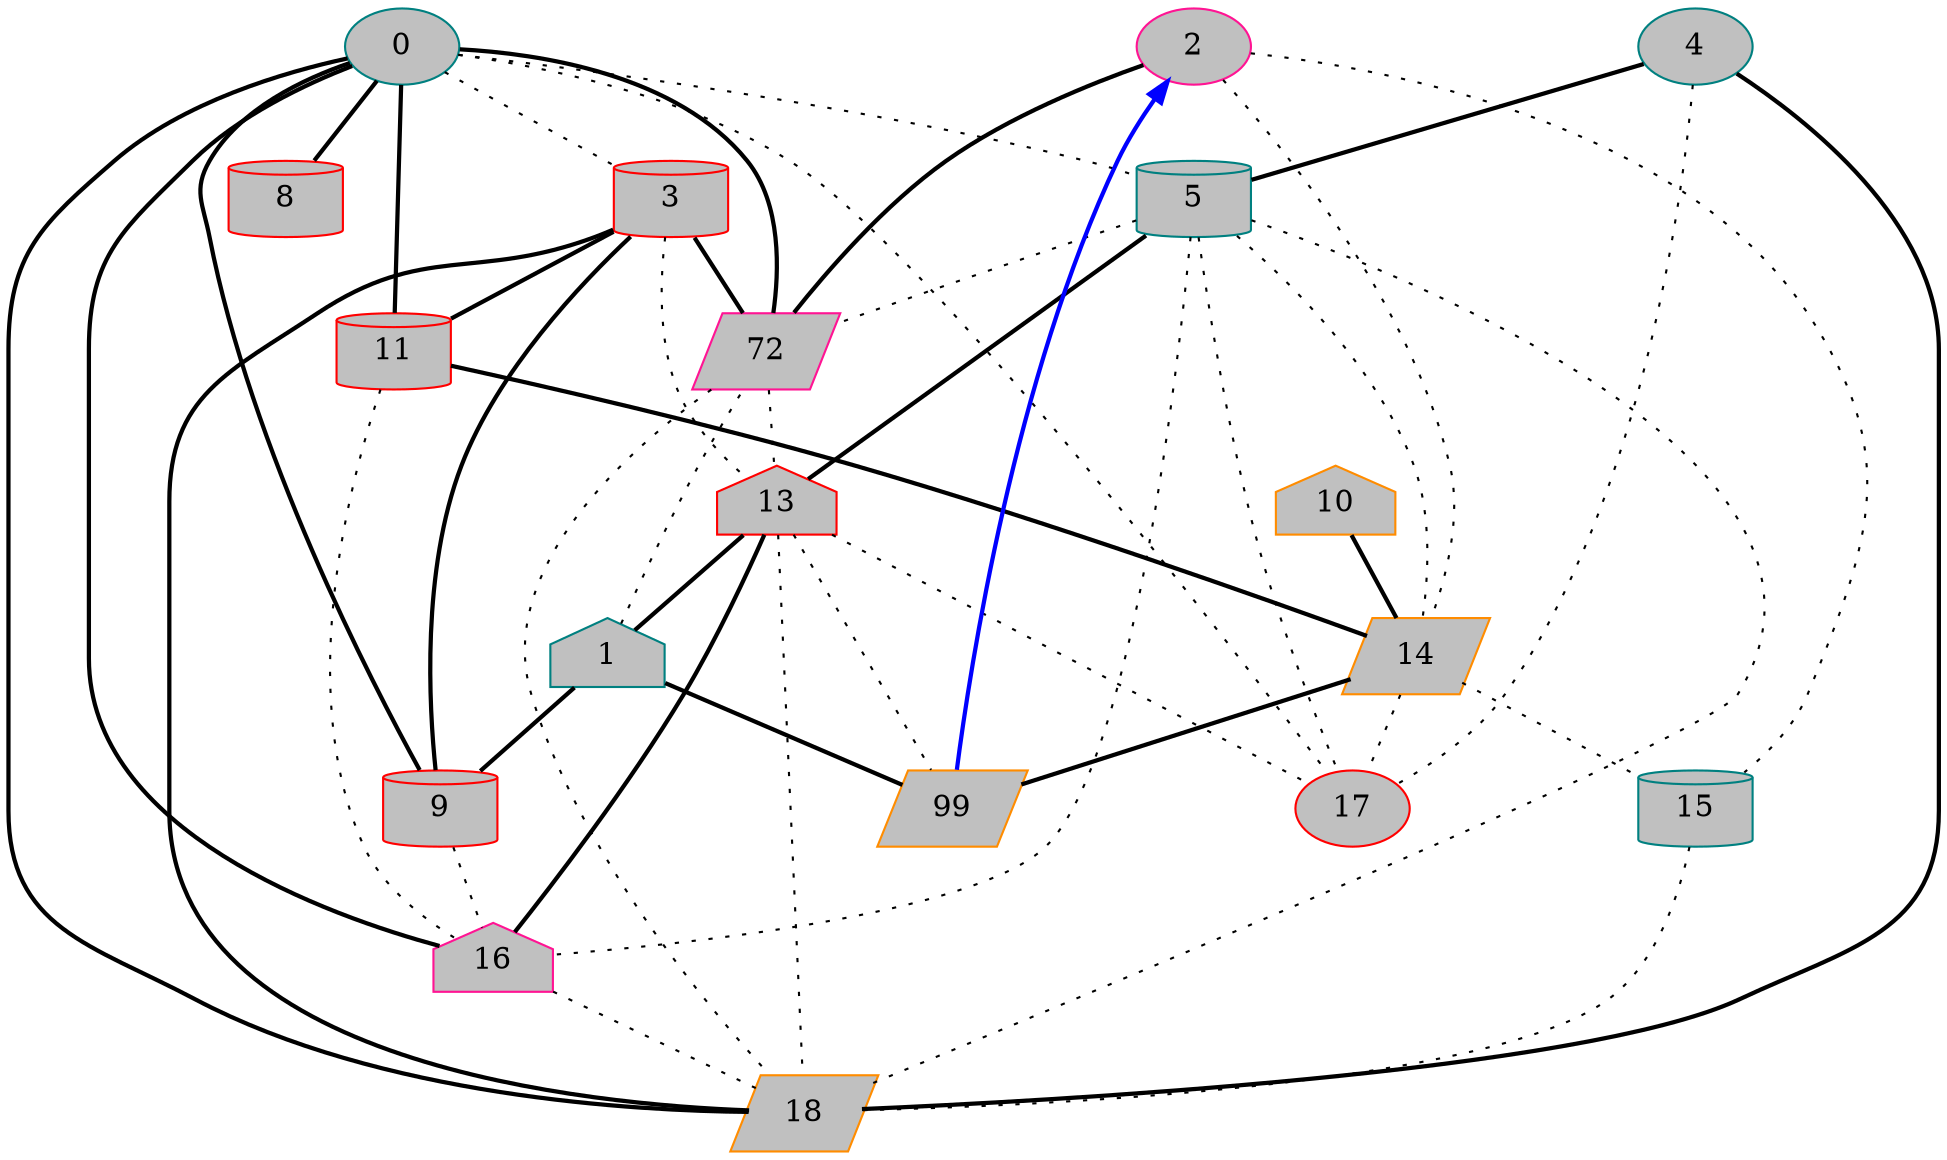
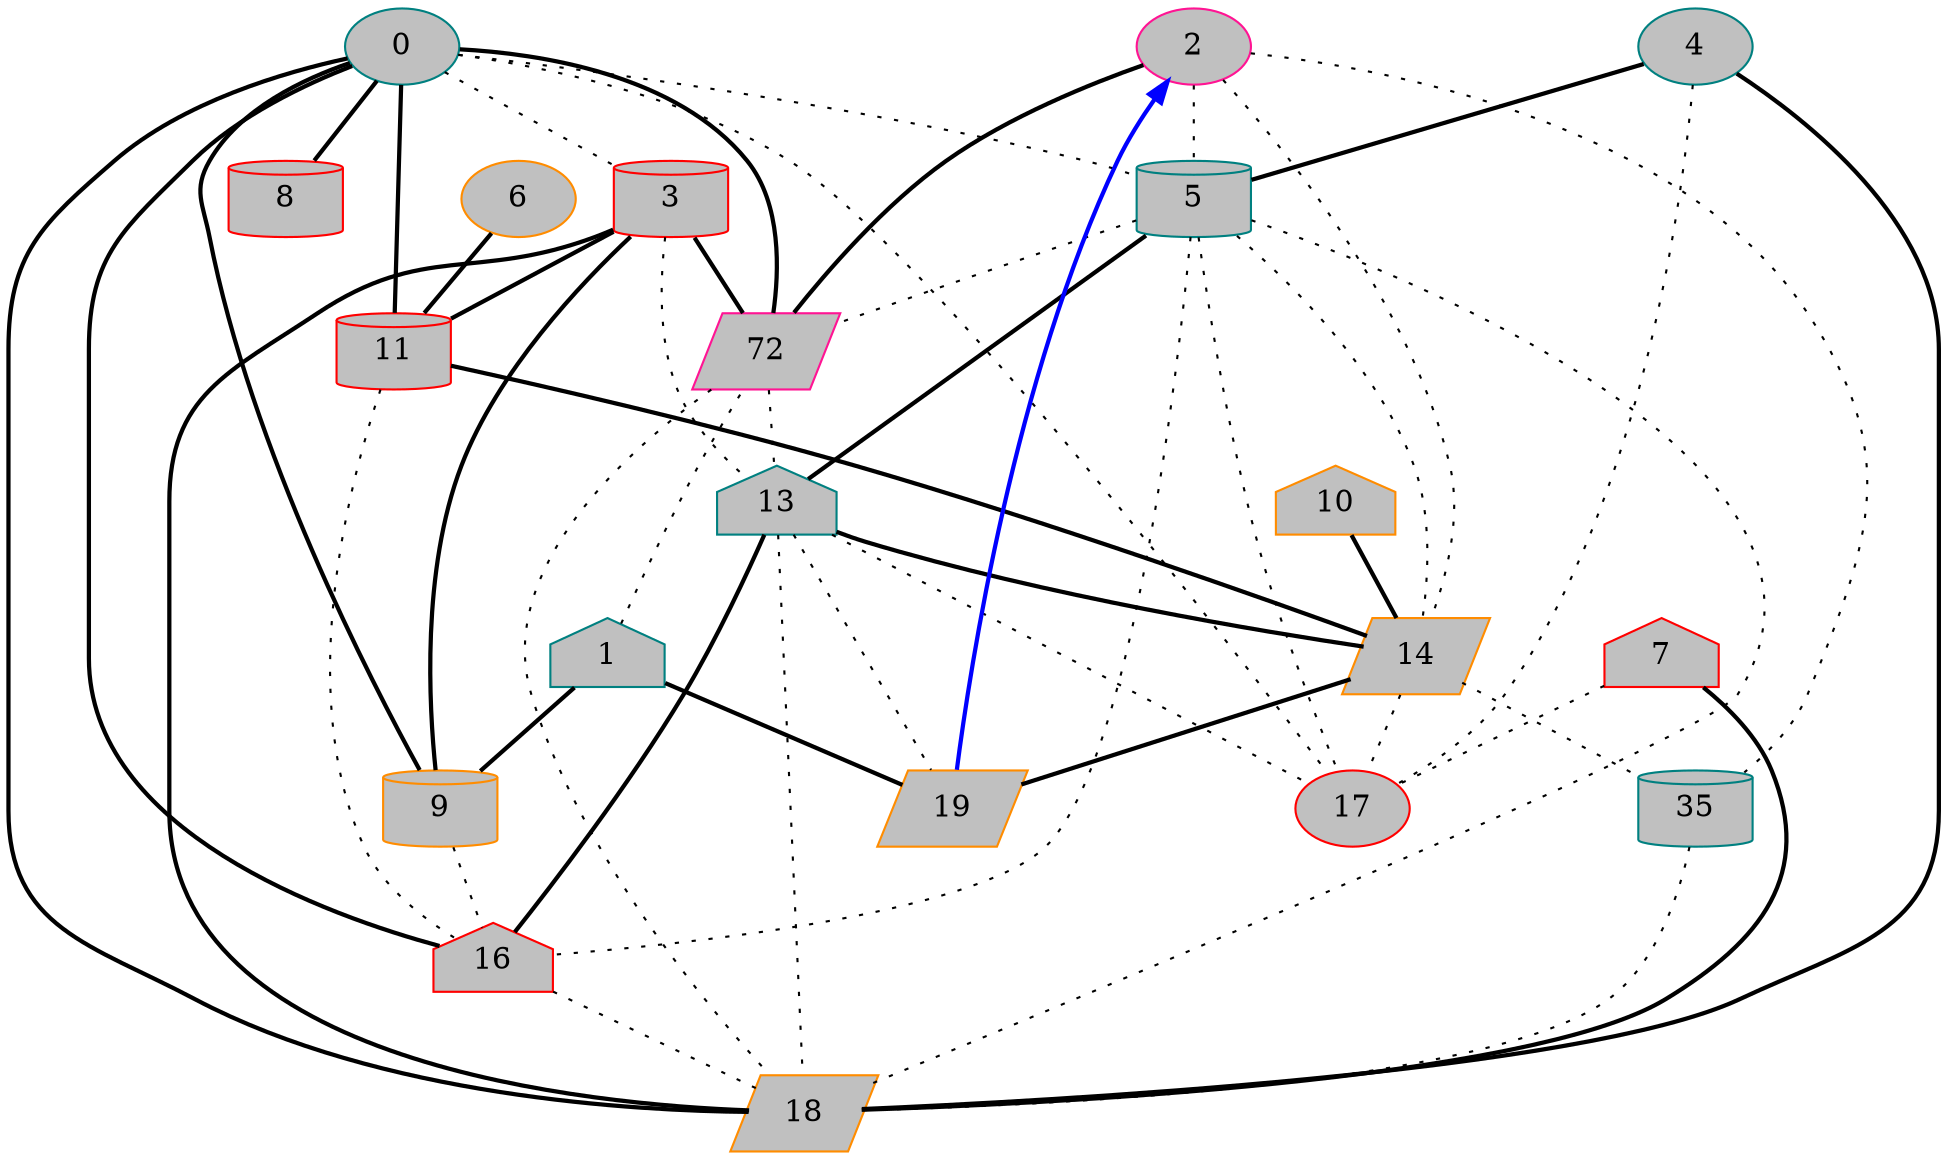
edge "2" -- "5": added
node "6": added
node "13": color red -> teal
edge "13" -- "1": now "13" -- "14"
node "7": added
node "9": color red -> darkorange
node "99": label "99" -> "19"
node "15": label "15" -> "35"
node "16": color deeppink -> red
